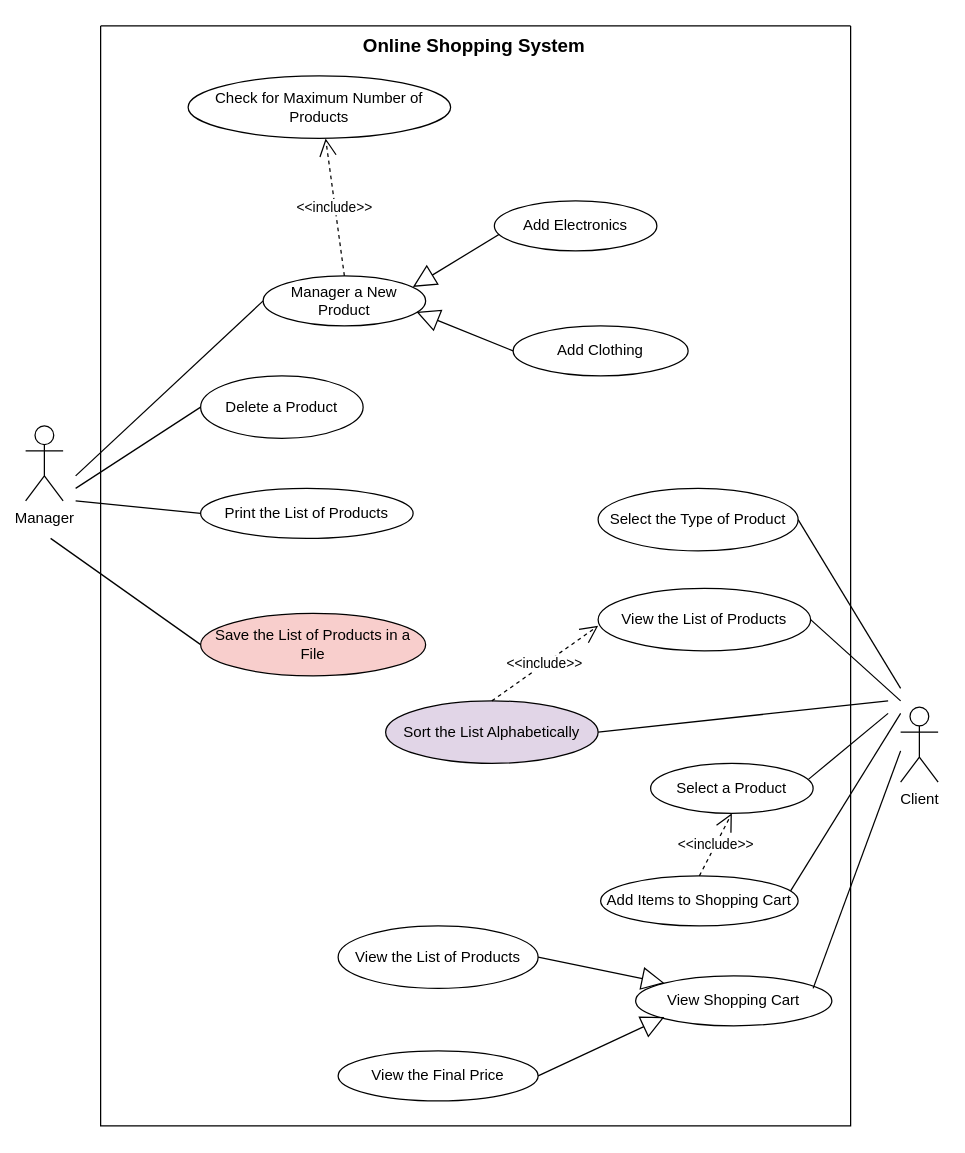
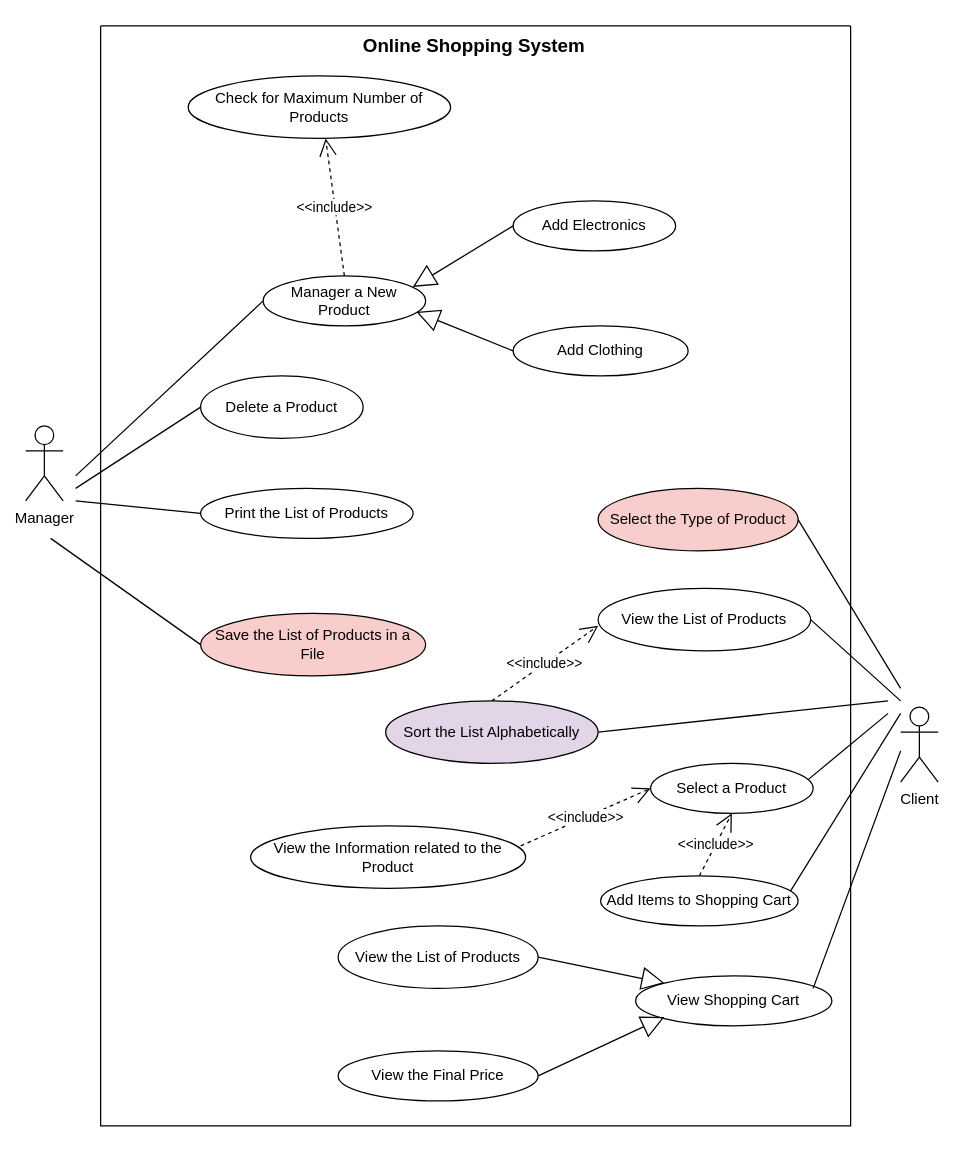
node "Add Electronics": moved (576, 226) -> (594, 226)
node "Select the Type of Product": fillcolor #ffffff -> #f8cecc
edge "View the Information related to the Product" -> "Select a Product": added, label "<<include>>"
node "View the Information related to the Product": added
